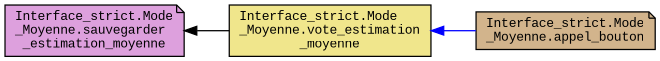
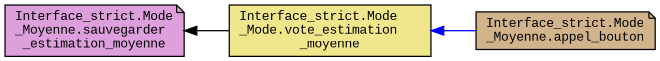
node "Interface_strict.Mode _Moyenne.vote_estimation _moyenne": label "Interface_strict.Mode _Moyenne.vote_estimation _moyenne" -> "Interface_strict.Mode _Mode.vote_estimation _moyenne"
